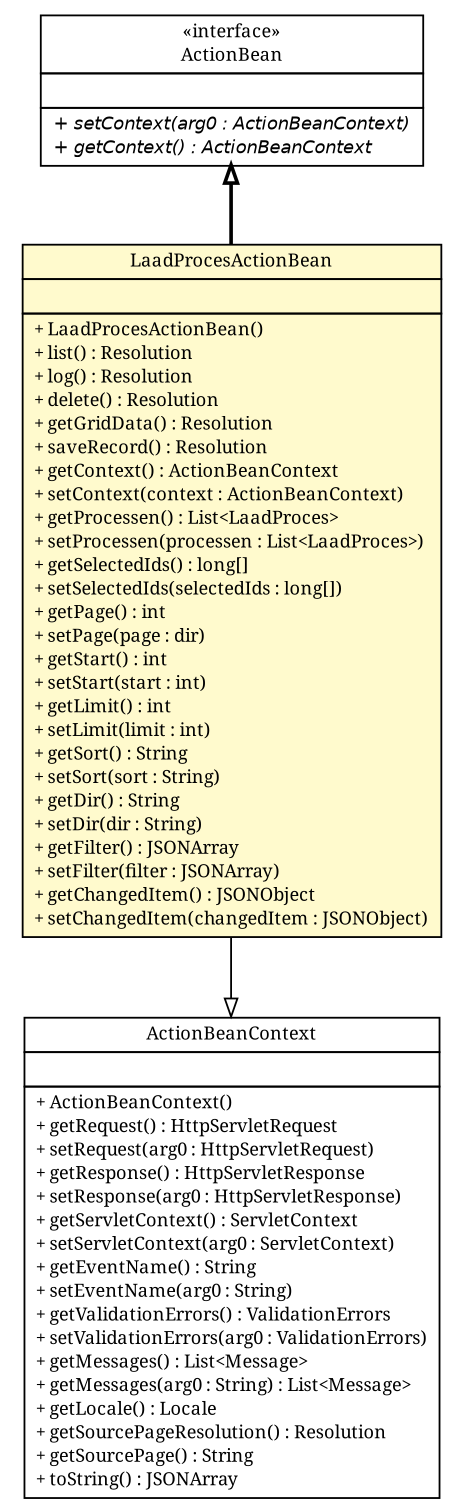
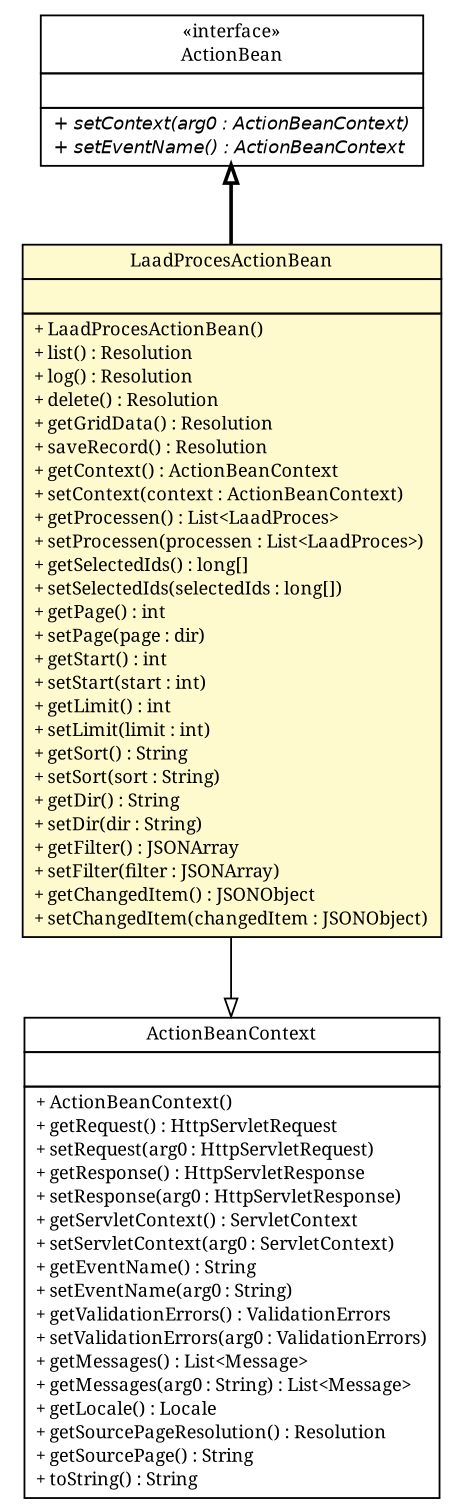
node "ActionBean": text "+ getContext() : ActionBeanContext" -> "+ setEventName() : ActionBeanContext"
node "ActionBeanContext": text "+ toString() : JSONArray" -> "+ toString() : String"
